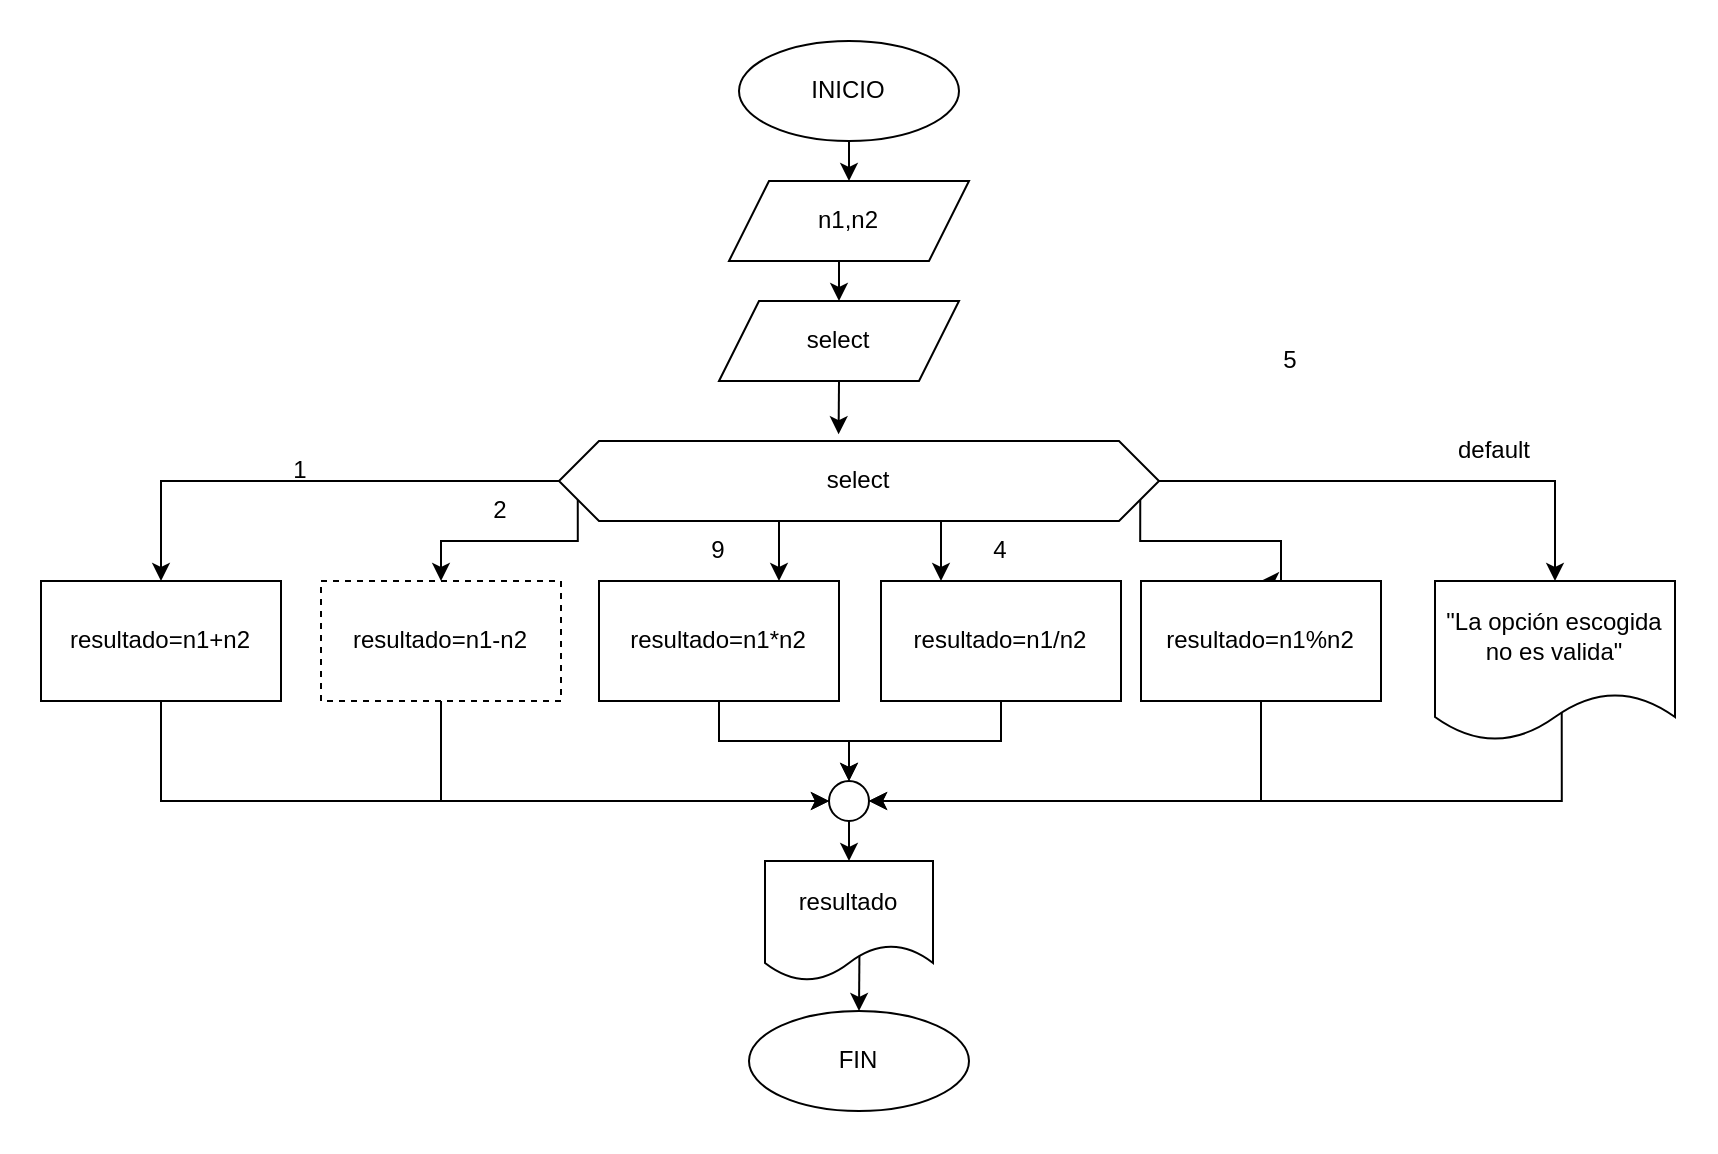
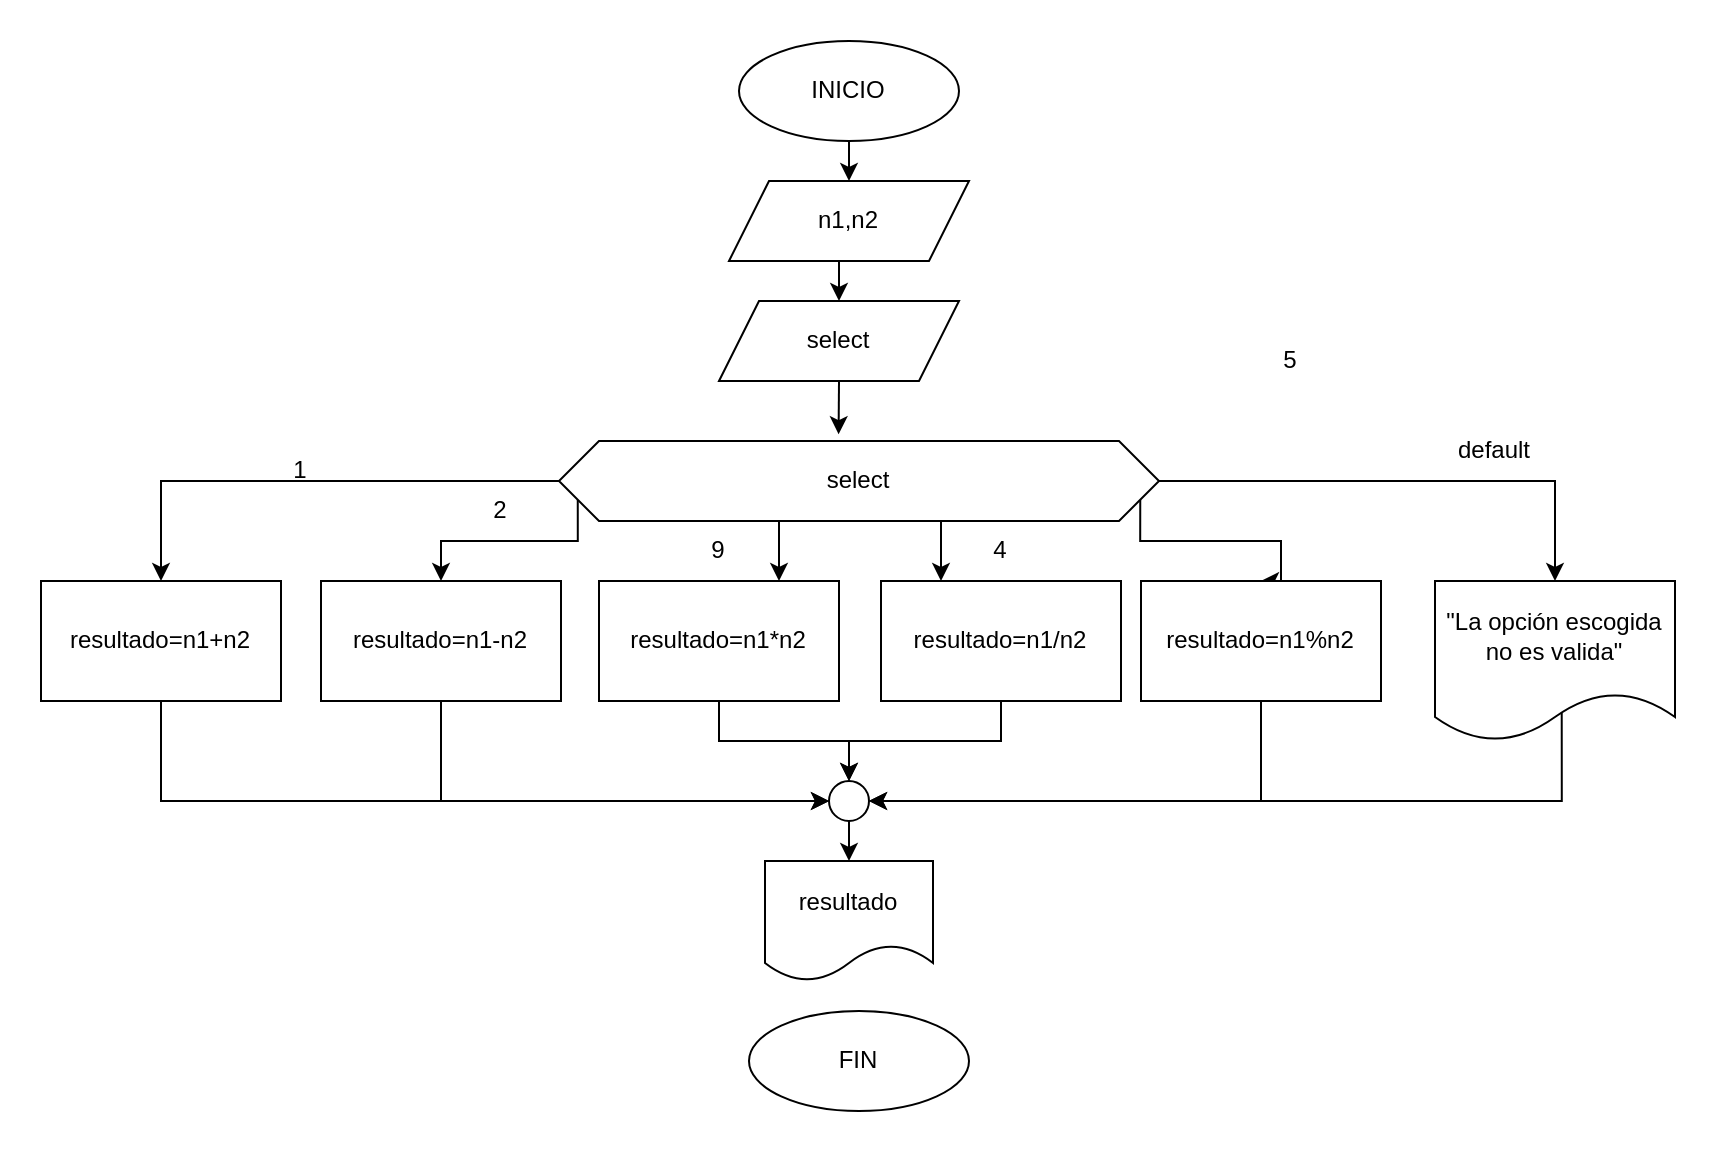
node "resultado=n1-n2": style dashed -> solid
edge "resultado" -> "FIN": removed
